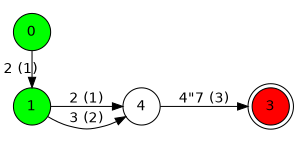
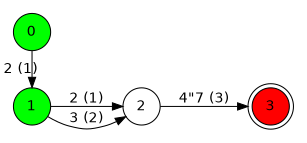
node "4": label "4" -> "2"
